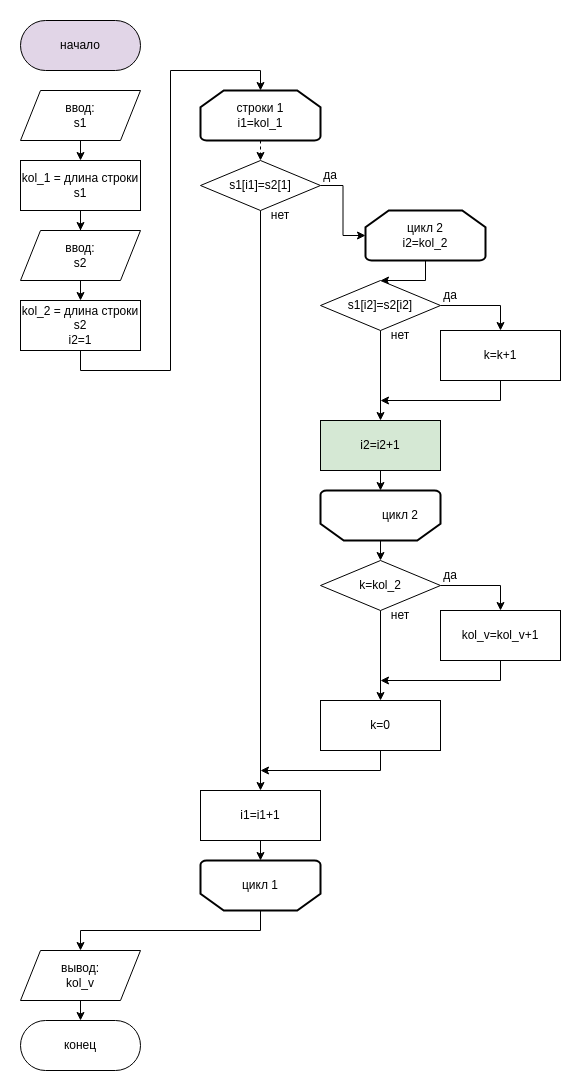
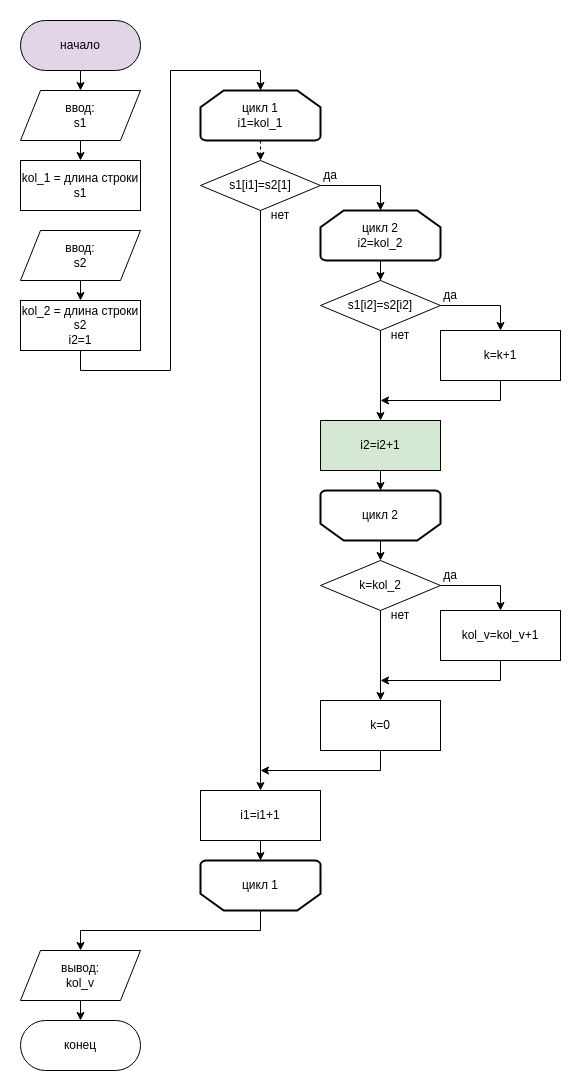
edge "начало" -> "ввод: s1": added
node "строки 1 i1=kol_1": label "строки 1 i1=kol_1" -> "цикл 1 i1=kol_1"
edge "kol_1 = длина строки s1" -> "ввод: s2": removed
node "цикл 2 i2=kol_2": moved (426, 236) -> (381, 236)
node "цикл 2": moved (401, 516) -> (381, 516)
